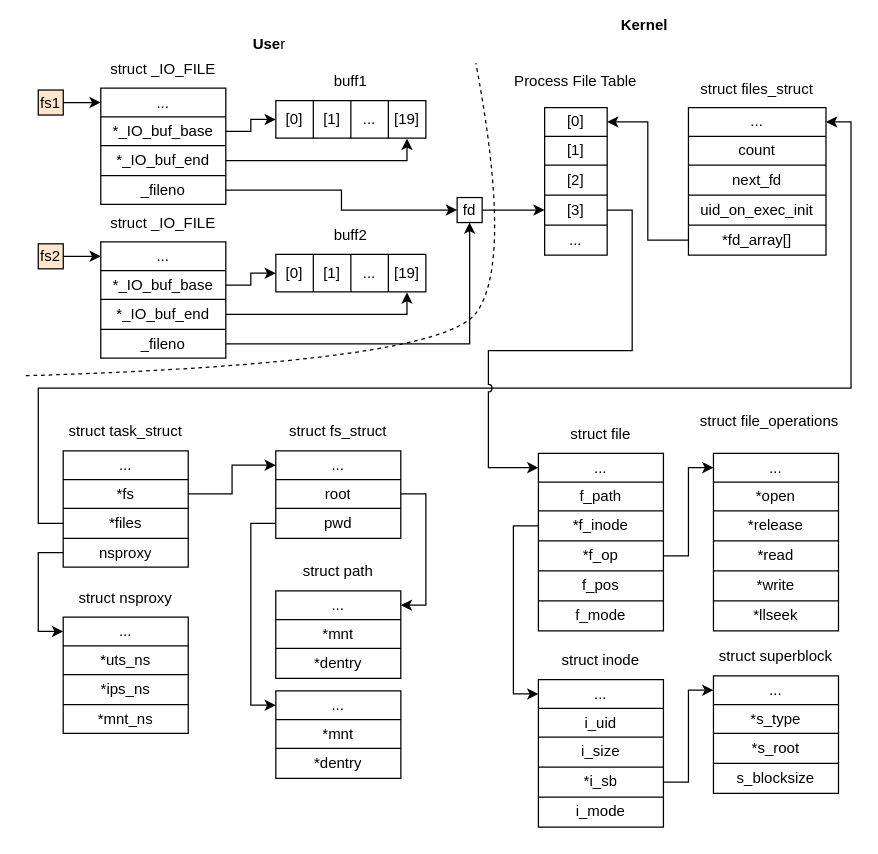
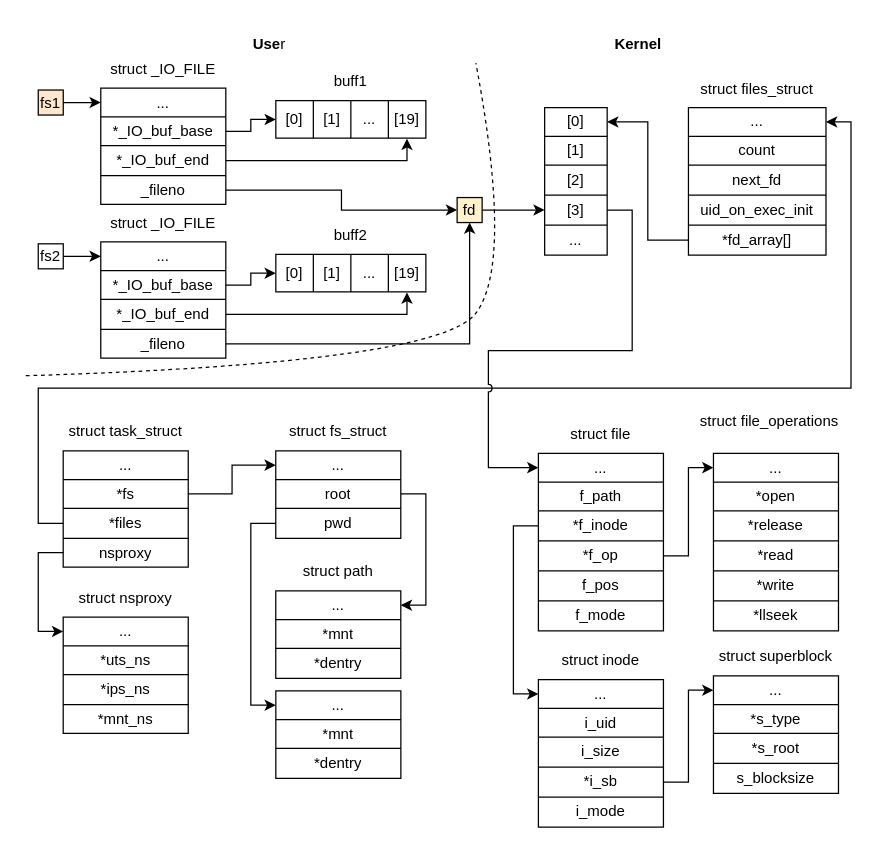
node "Kernel": moved (644, 26) -> (638, 44)
node "Process File Table": removed
node "fd": fillcolor #ffffff -> #fff2cc
node "fs2": fillcolor #ffe6cc -> #ffffff
